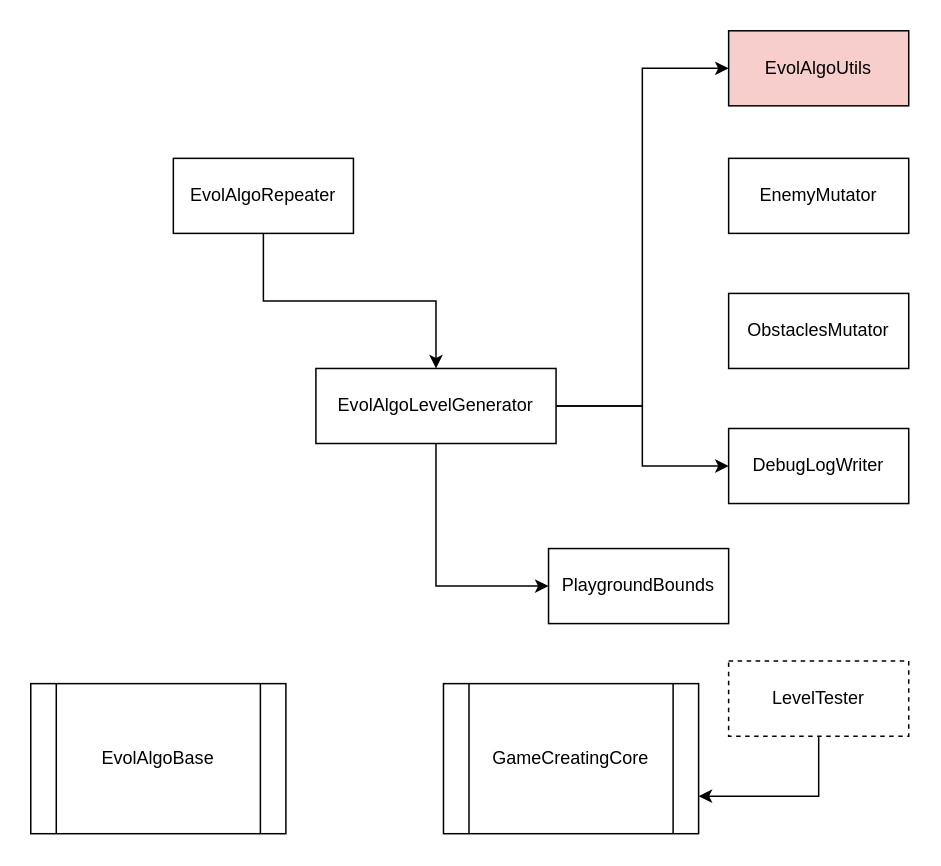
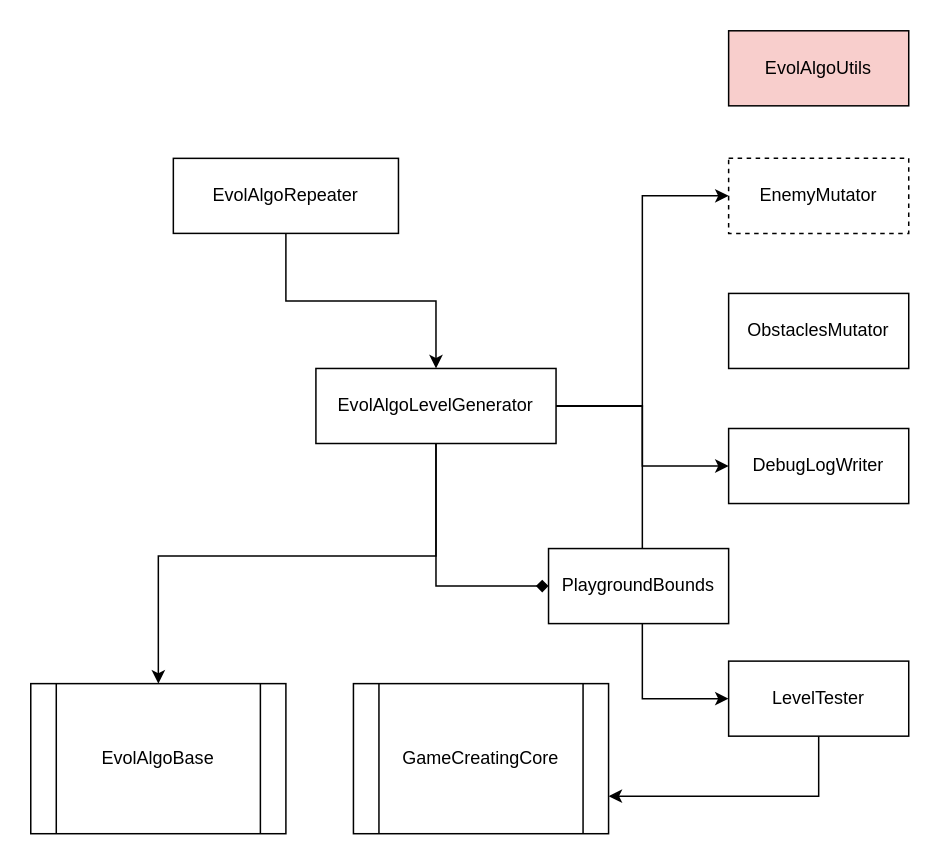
edge "EvolAlgoLevelGenerator" -> "EvolAlgoUtils": removed
node "EvolAlgoRepeater": size 180x75 -> 225x75
edge "EvolAlgoLevelGenerator" -> "EnemyMutator": added
node "EnemyMutator": style solid -> dashed
edge "EvolAlgoLevelGenerator" -> "EvolAlgoBase": added
edge "EvolAlgoLevelGenerator" -> "PlaygroundBounds": arrowhead classic -> diamond
edge "EvolAlgoLevelGenerator" -> "LevelTester": added
node "LevelTester": style dashed -> solid
node "GameCreatingCore": moved (571, 758) -> (481, 758)
